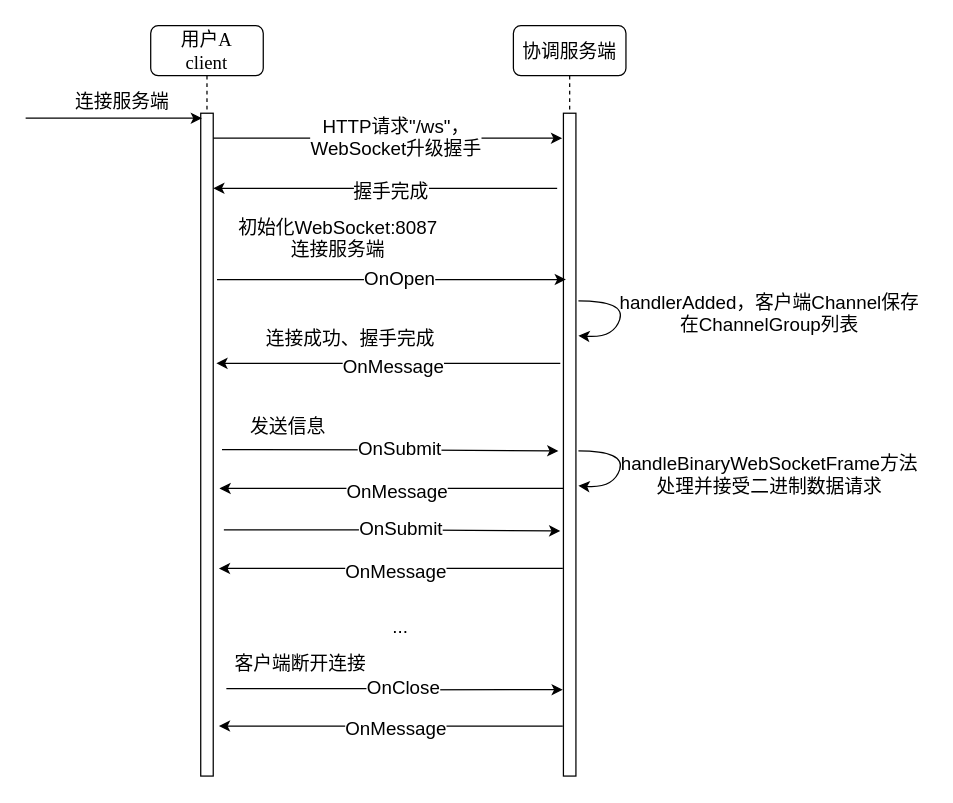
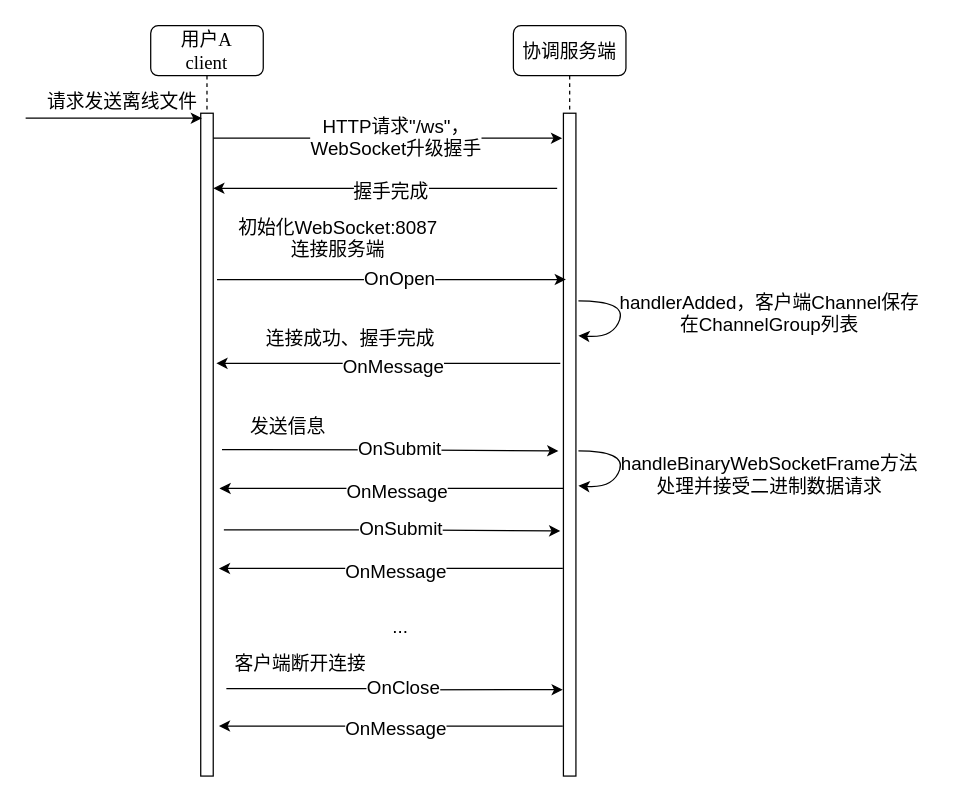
node "连接服务端": label "连接服务端" -> "请求发送离线文件"
